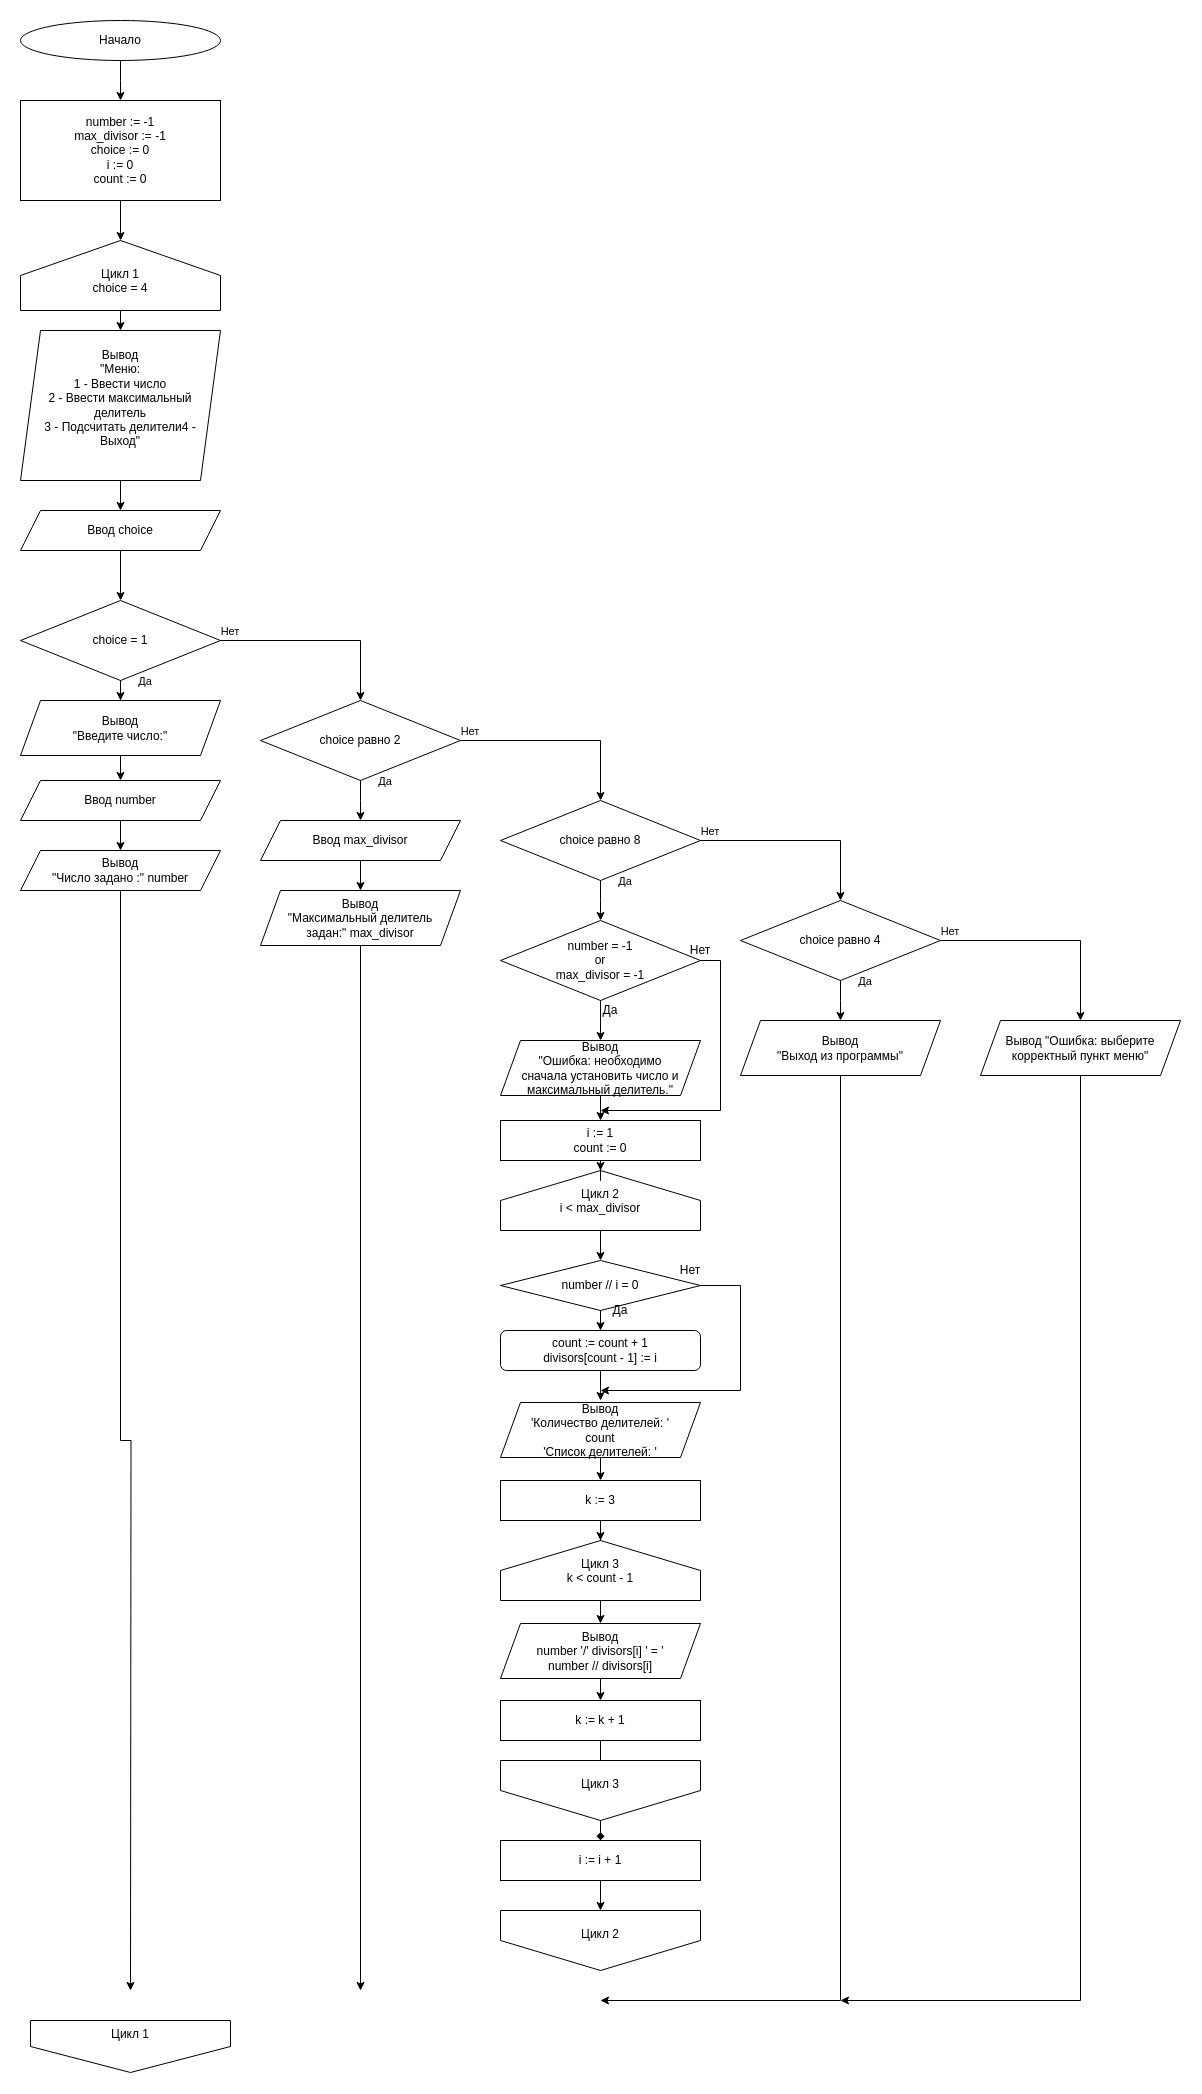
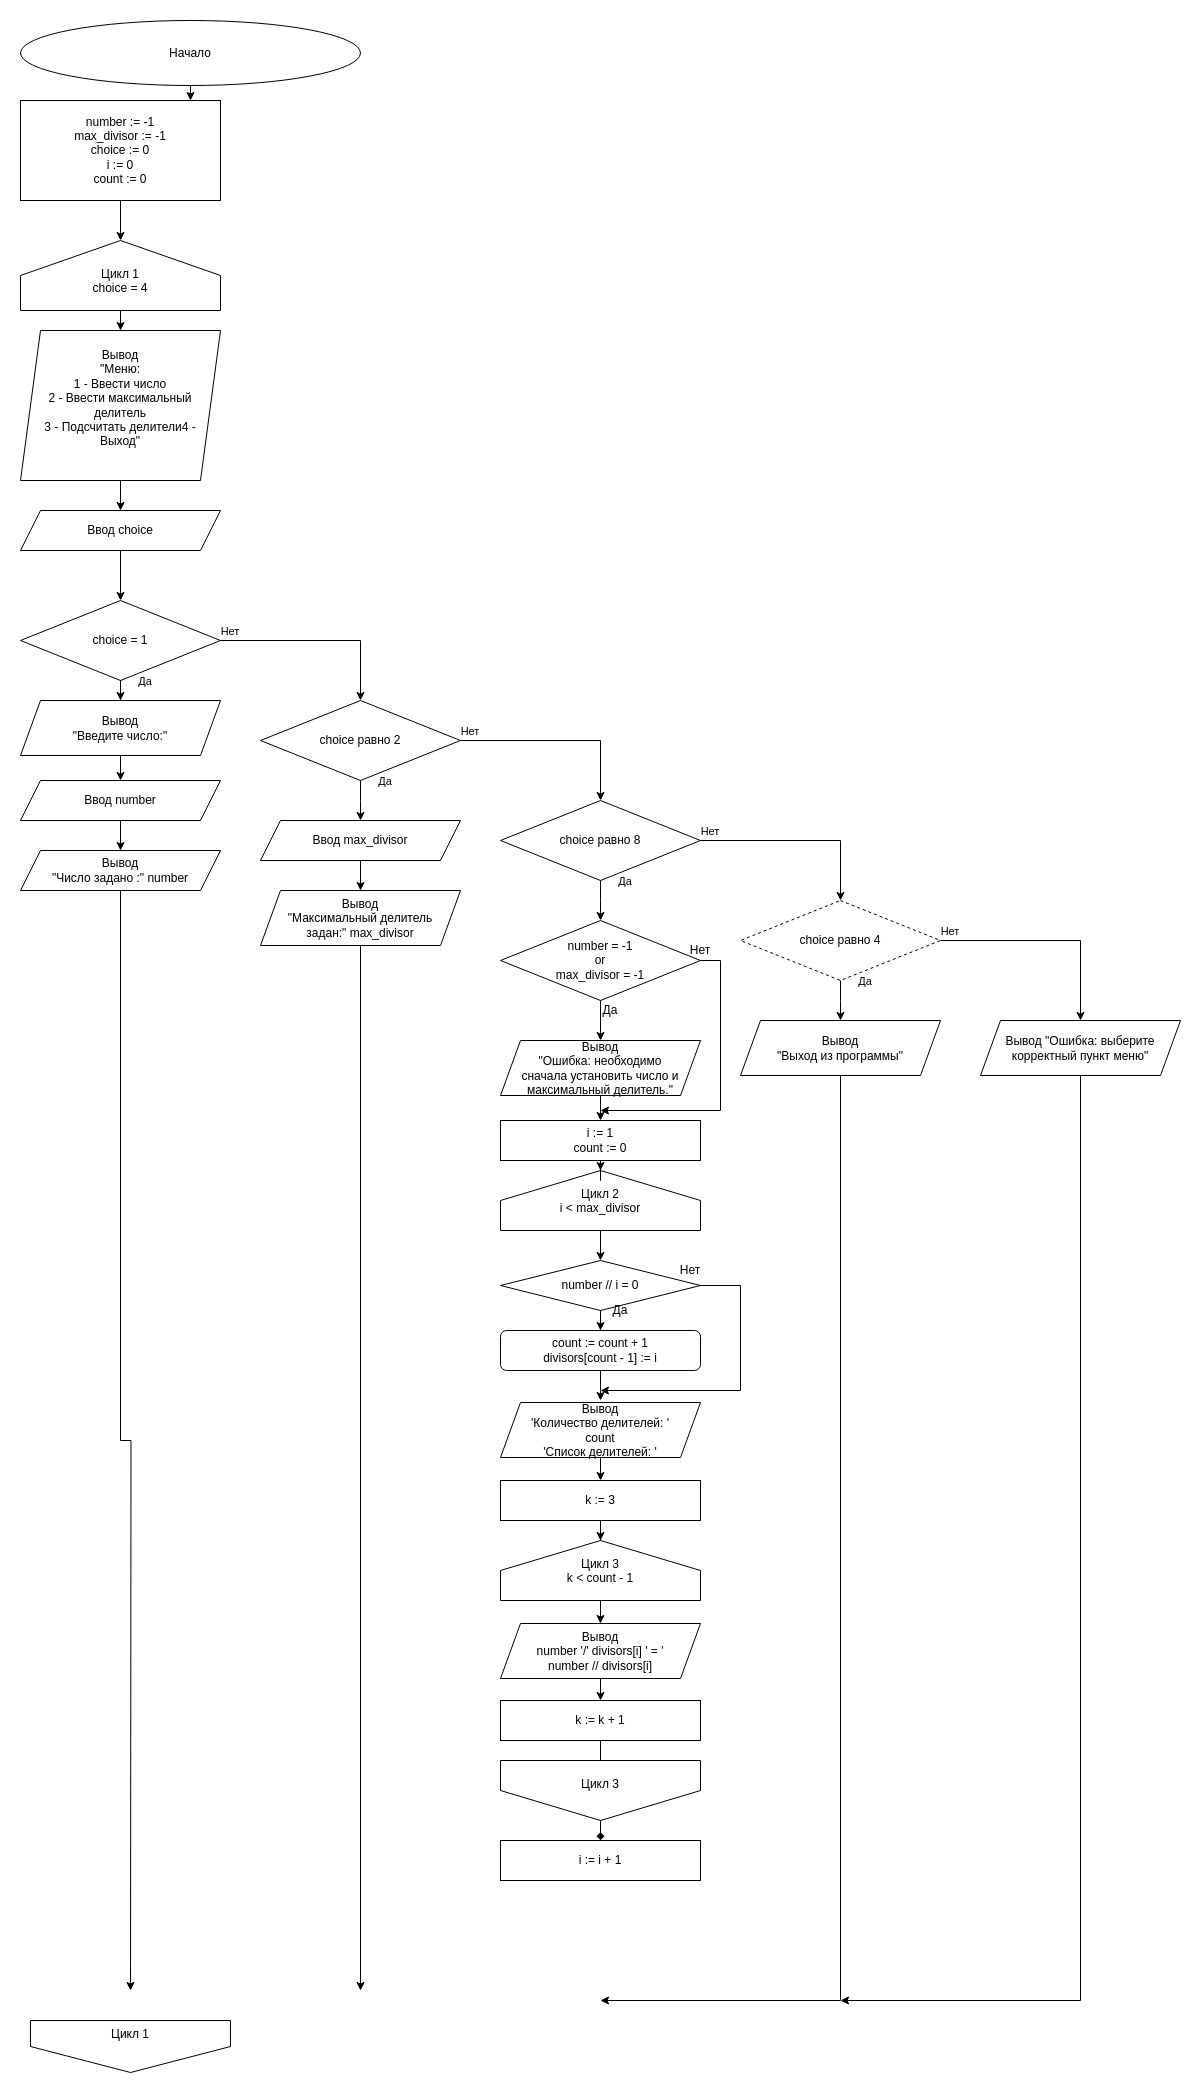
node "Начало": size 200x40 -> 340x65
node "choice равно 4": style solid -> dashed
edge "i := i + 1" -> "Цикл 2": removed
node "Цикл 2": removed
